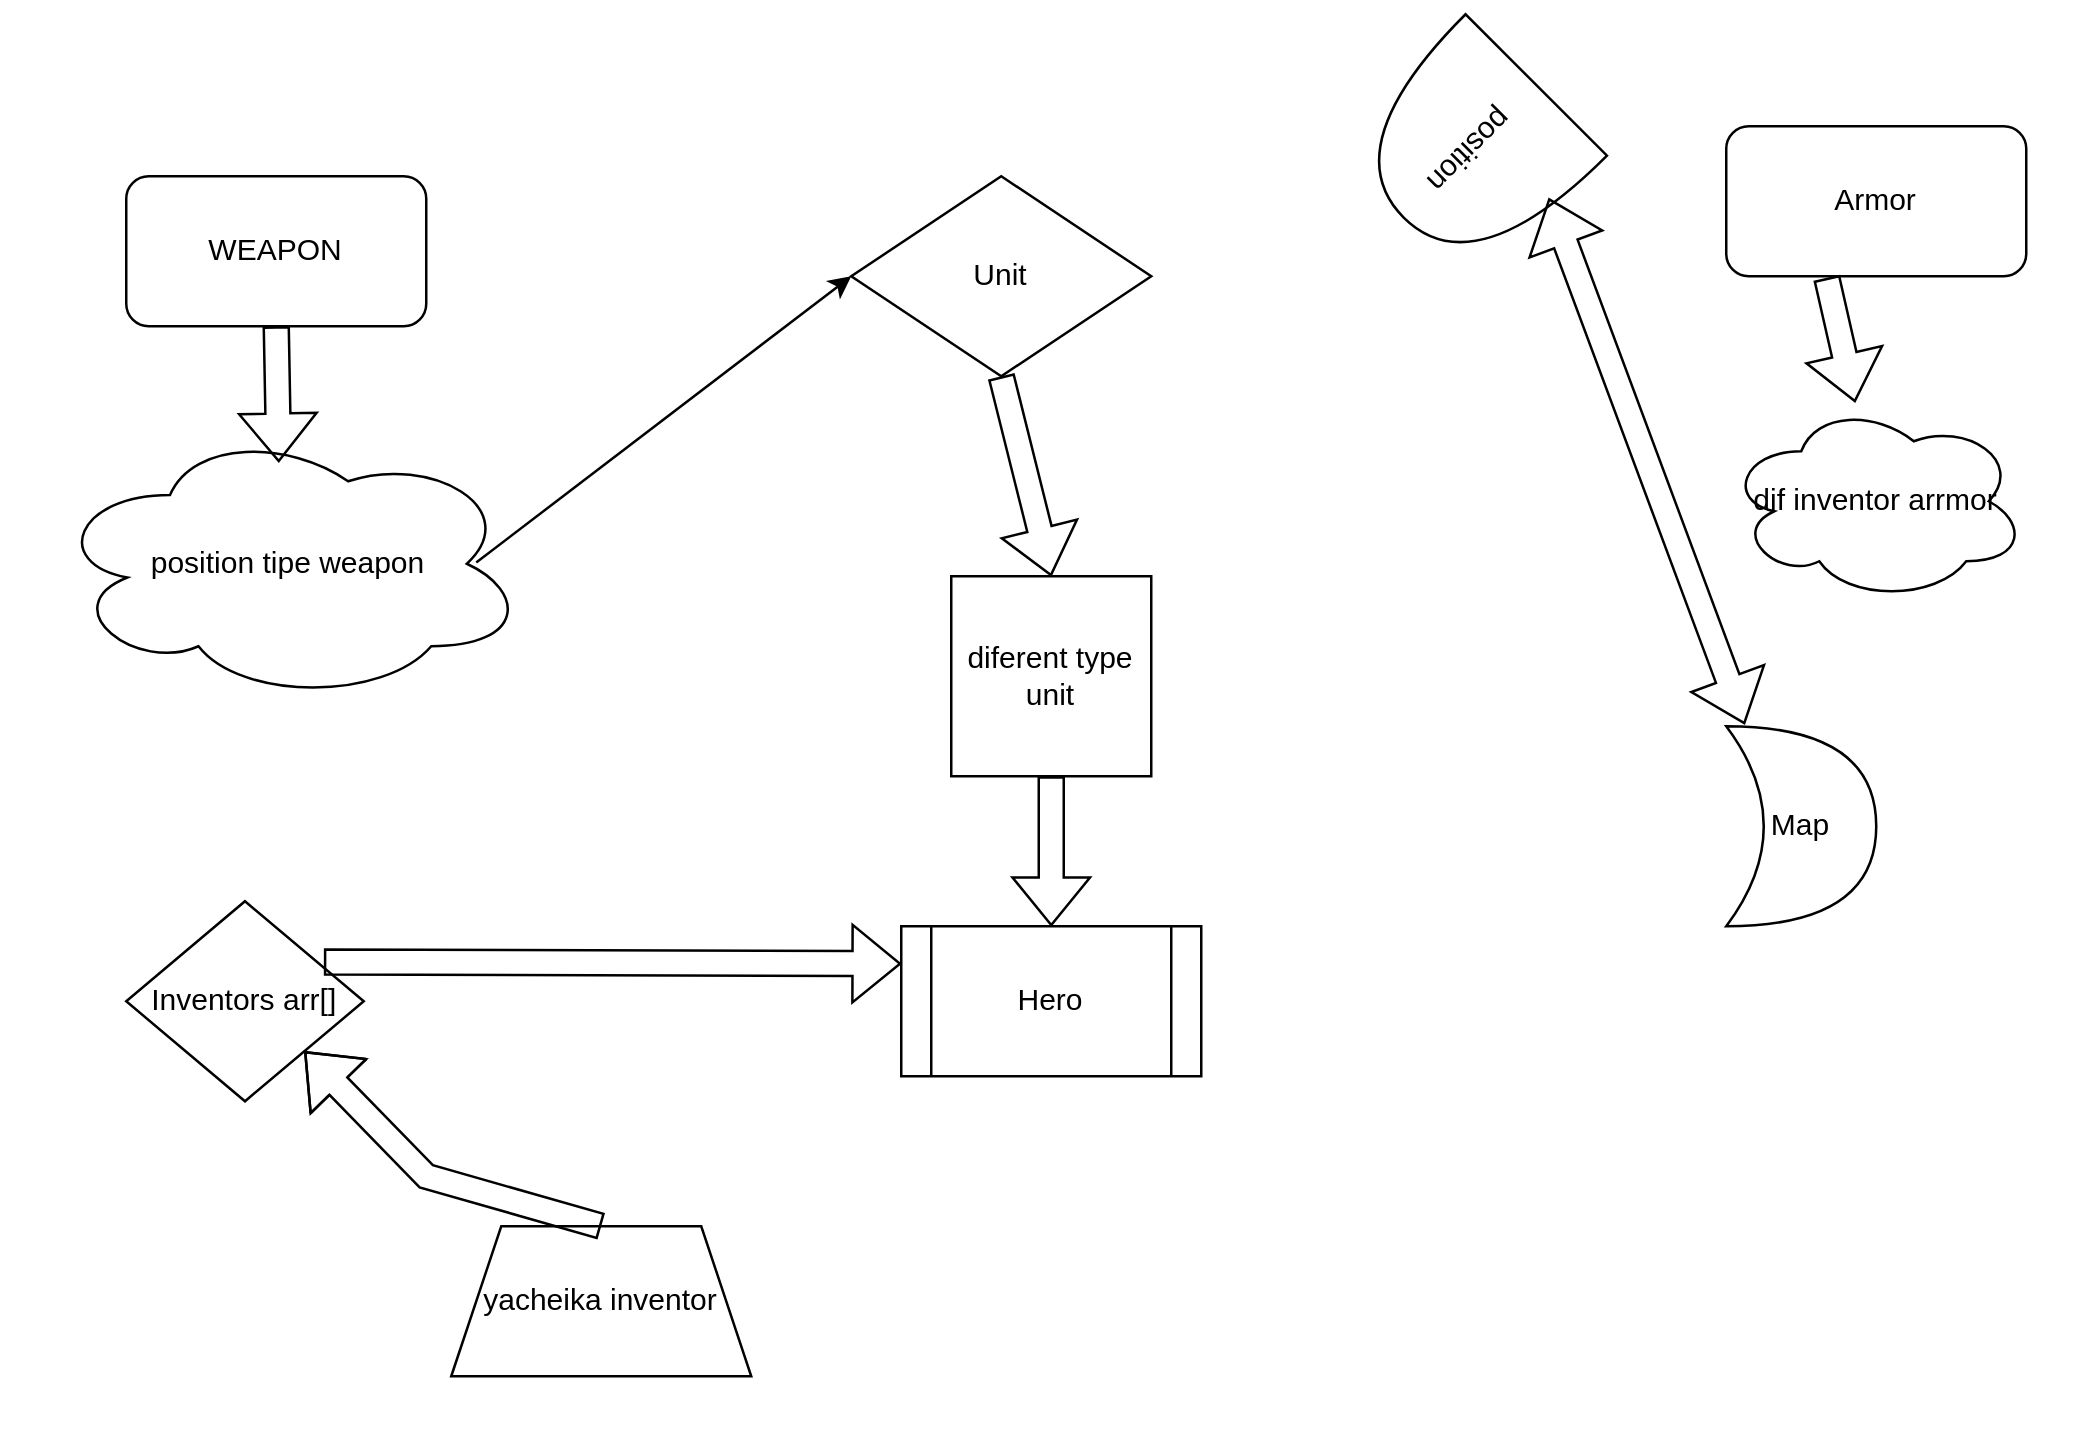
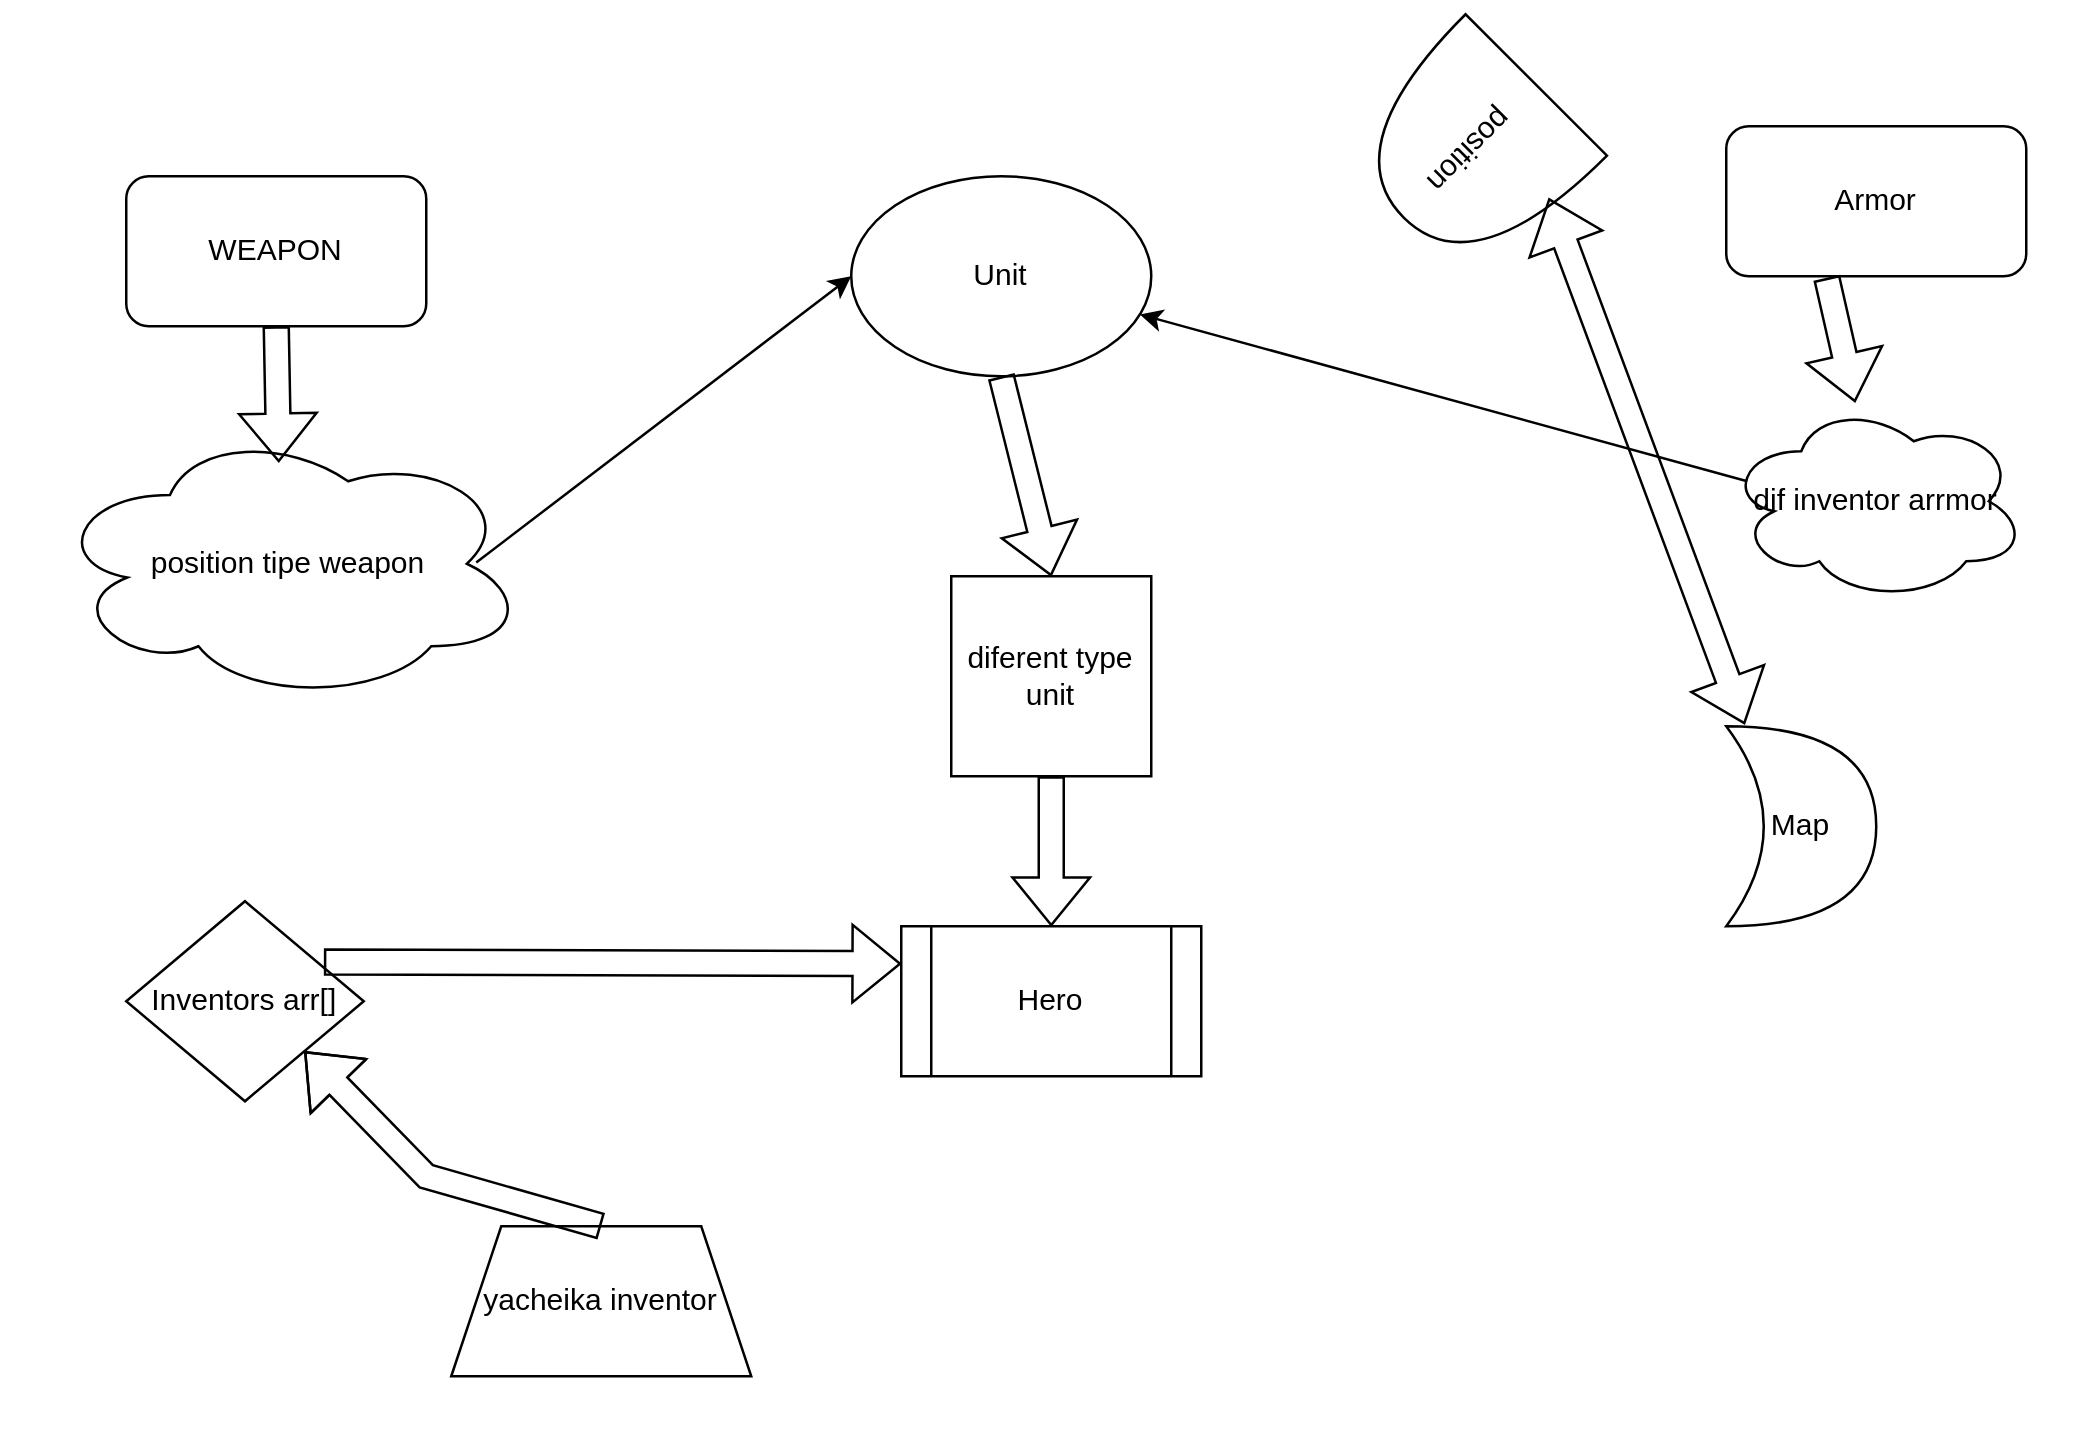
node "Unit": shape diamond -> ellipse
edge "dif inventor arrmor" -> "Unit": added
